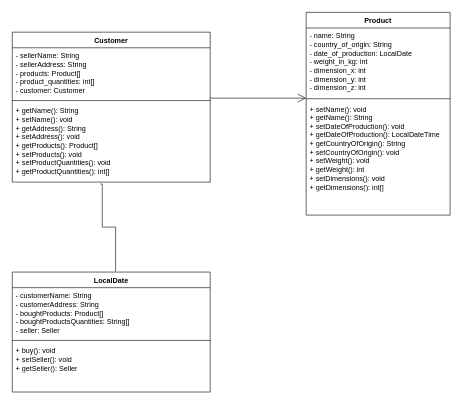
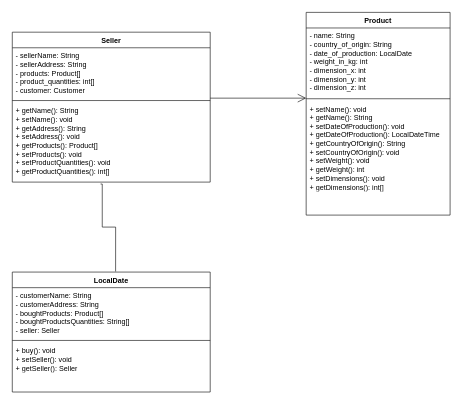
node "Customer": label "Customer" -> "Seller"
